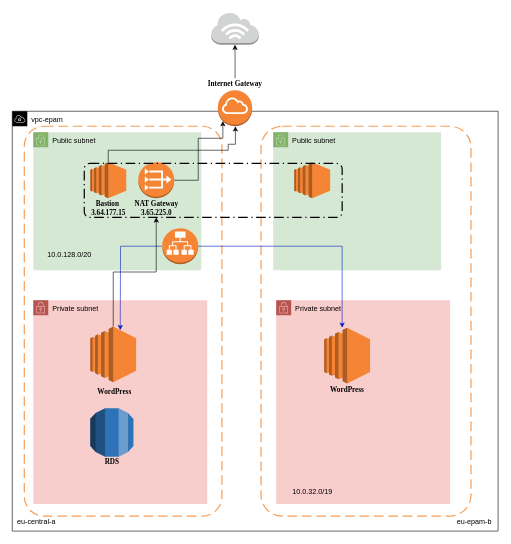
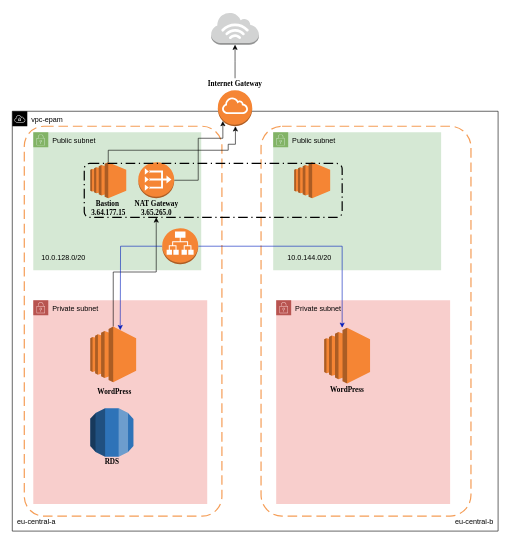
node "NAT Gateway 3.65.225.0": label "NAT Gateway 3.65.225.0" -> "NAT Gateway 3.65.265.0"
node "10.0.128.0/20": moved (69, 255) -> (63, 258)
node "10.0.144.0/20": added
node "10.0.32.0/19": removed
node "eu-epam-b": label "eu-epam-b" -> "eu-central-b"
